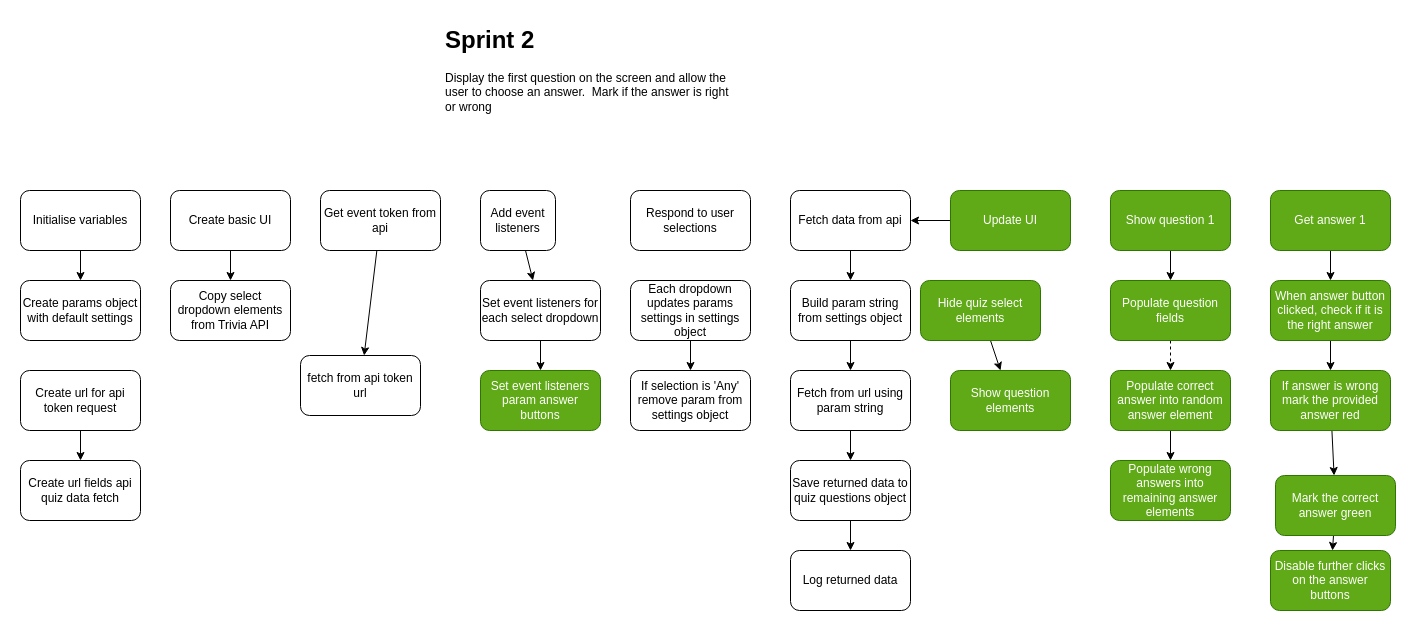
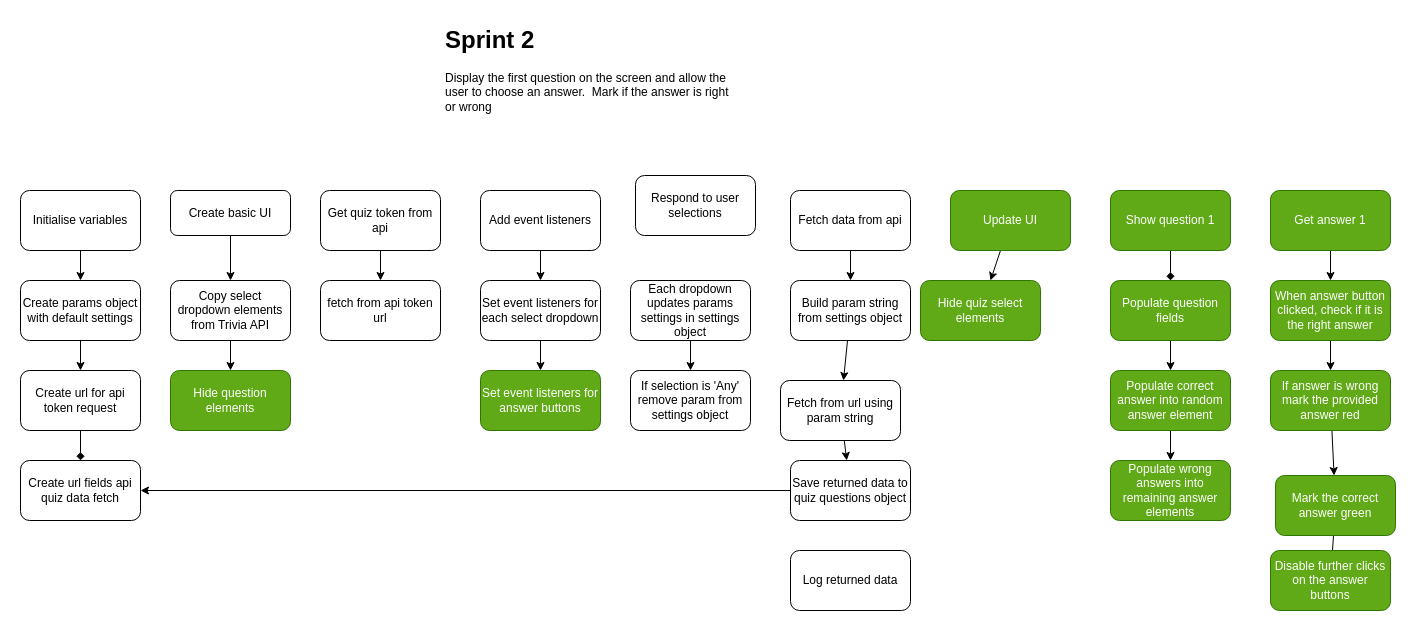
node "Create basic UI": size 120x60 -> 120x45
node "Get event token from api": label "Get event token from api" -> "Get quiz token from api"
node "Add event listeners": size 75x60 -> 120x60
node "Respond to user selections": moved (691, 221) -> (696, 206)
edge "Update UI" -> "Fetch data from api": now "Update UI" -> "Hide quiz select elements"
edge "Show question 1" -> "Populate question fields": arrowhead classic -> diamond
edge "Create params object with default settings" -> "Create url for api token request": added
edge "Copy select dropdown elements from Trivia API" -> "Hide question elements": added
edge "Hide quiz select elements" -> "Show question elements": removed
edge "Populate question fields" -> "Populate correct answer into random answer element": style dashed -> solid
node "fetch from api token url": moved (361, 386) -> (381, 311)
node "Hide question elements": added
node "Set event listeners param answer buttons": label "Set event listeners param answer buttons" -> "Set event listeners for answer buttons"
node "Fetch from url using param string": moved (851, 401) -> (841, 411)
node "Show question elements": removed
edge "Create url for api token request" -> "Create url fields api quiz data fetch": arrowhead classic -> diamond
edge "Save returned data to quiz questions object" -> "Log returned data": now "Save returned data to quiz questions object" -> "Create url fields api quiz data fetch"
edge "Mark the correct answer green" -> "Disable further clicks on the answer buttons": arrowhead classic -> none
